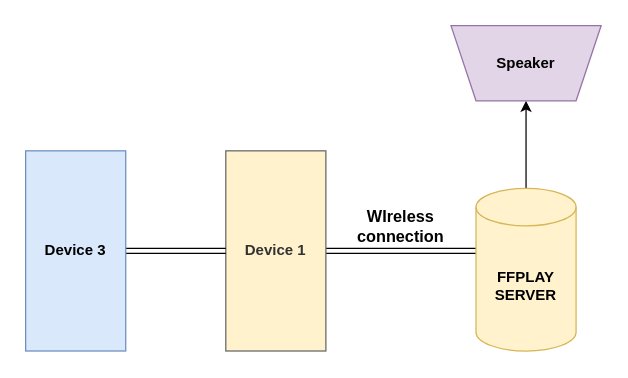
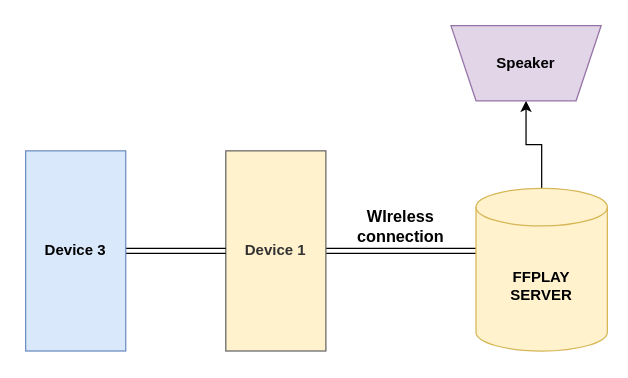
node "FFPLAY SERVER": size 100x163 -> 131x163
